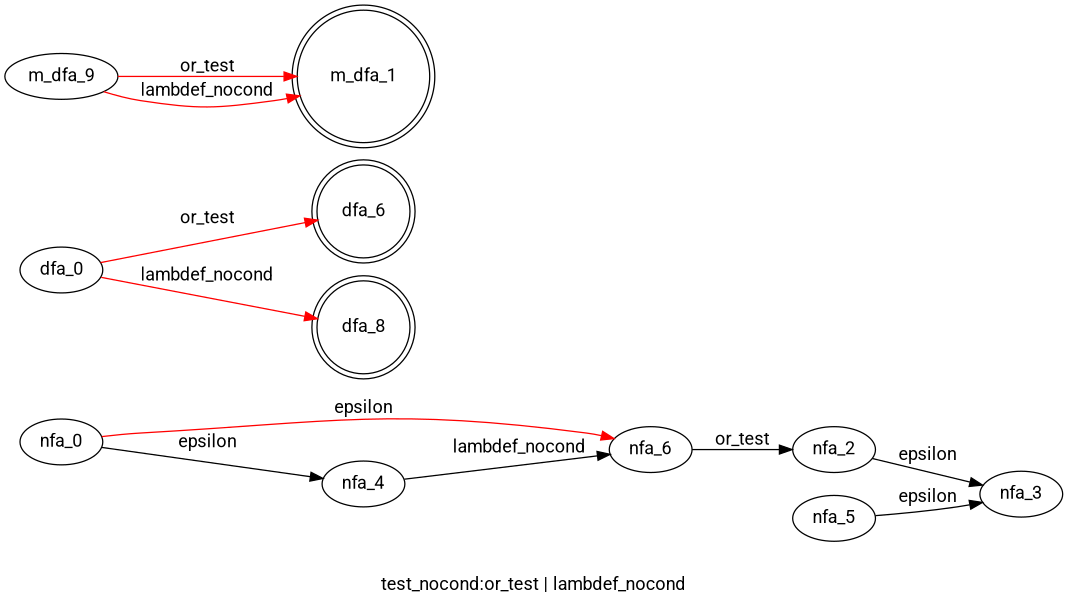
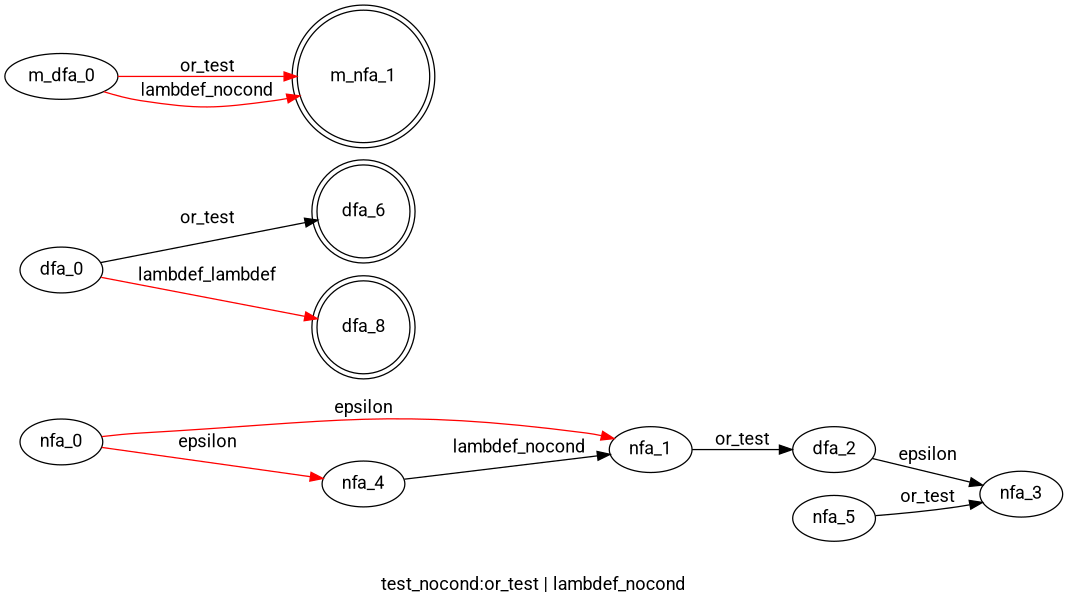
node "m_dfa_9": label "m_dfa_9" -> "m_dfa_0"
node "m_dfa_1": label "m_dfa_1" -> "m_nfa_1"
edge "dfa_0" -> "dfa_6": color red -> black
edge "dfa_0" -> "dfa_8": label "lambdef_nocond" -> "lambdef_lambdef"
node "nfa_6": label "nfa_6" -> "nfa_1"
node "nfa_2": label "nfa_2" -> "dfa_2"
edge "nfa_0" -> "nfa_4": color black -> red
edge "nfa_5" -> "nfa_3": label "epsilon" -> "or_test"
